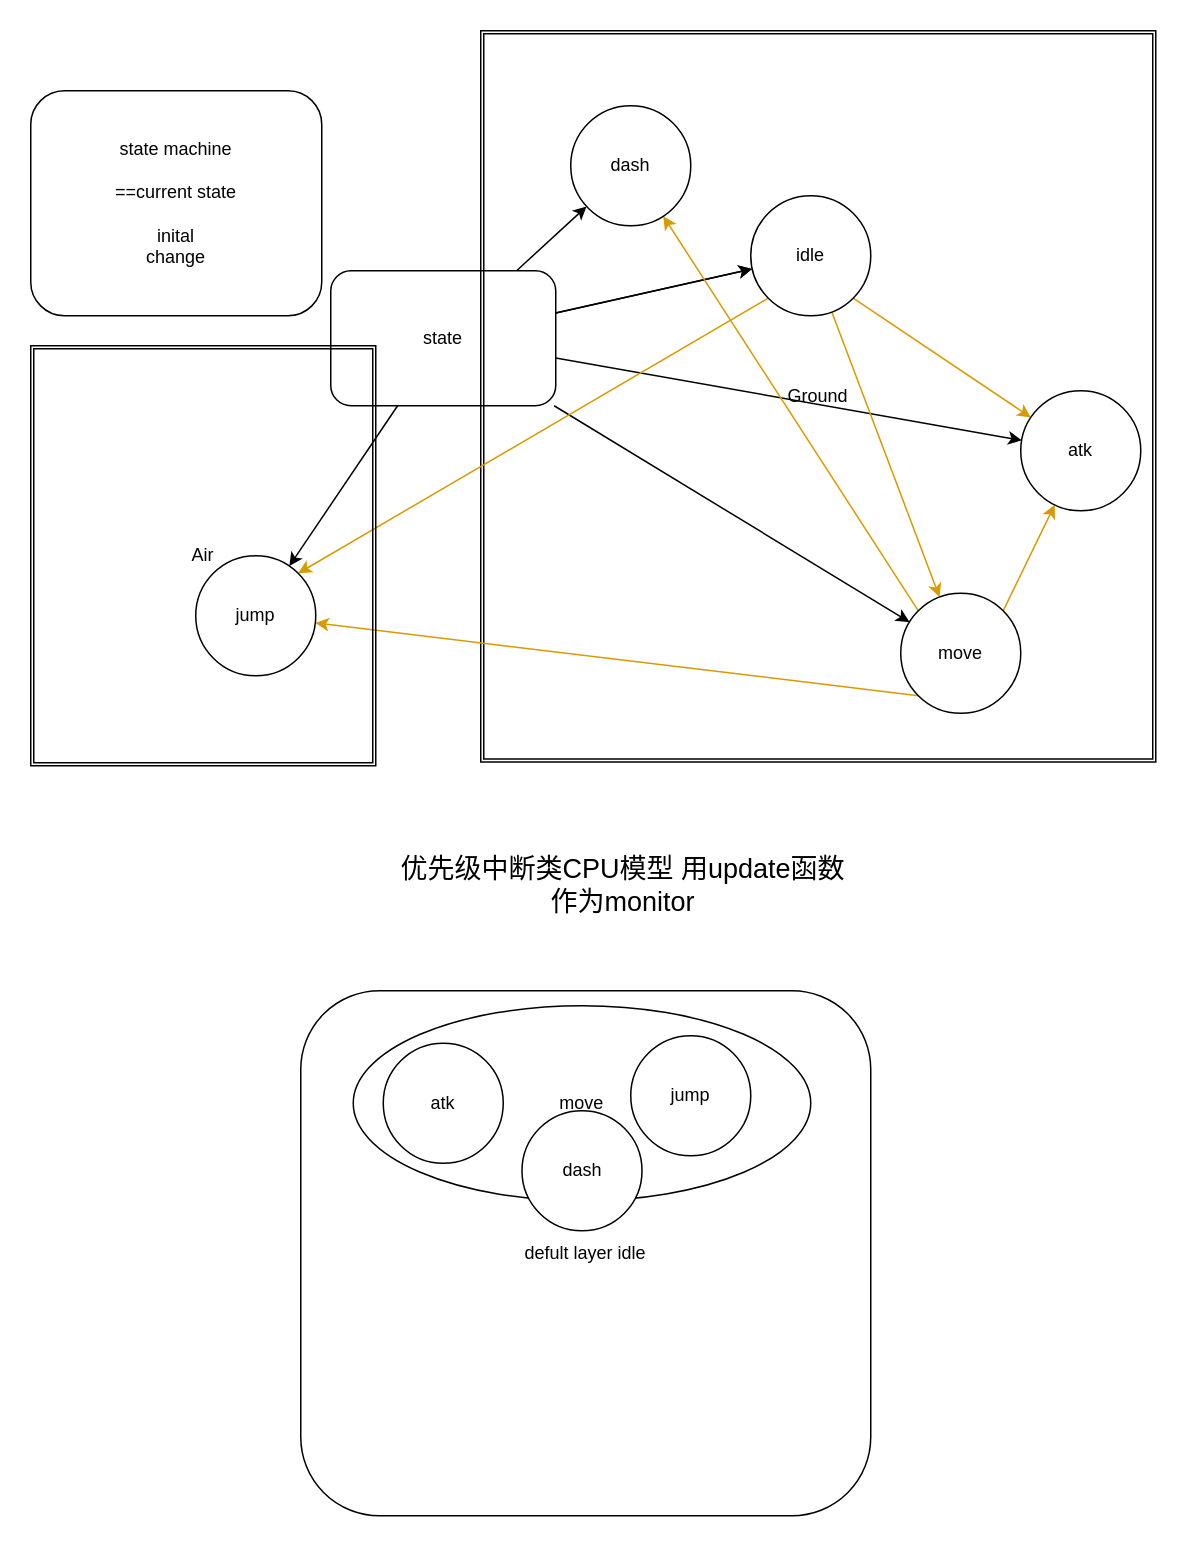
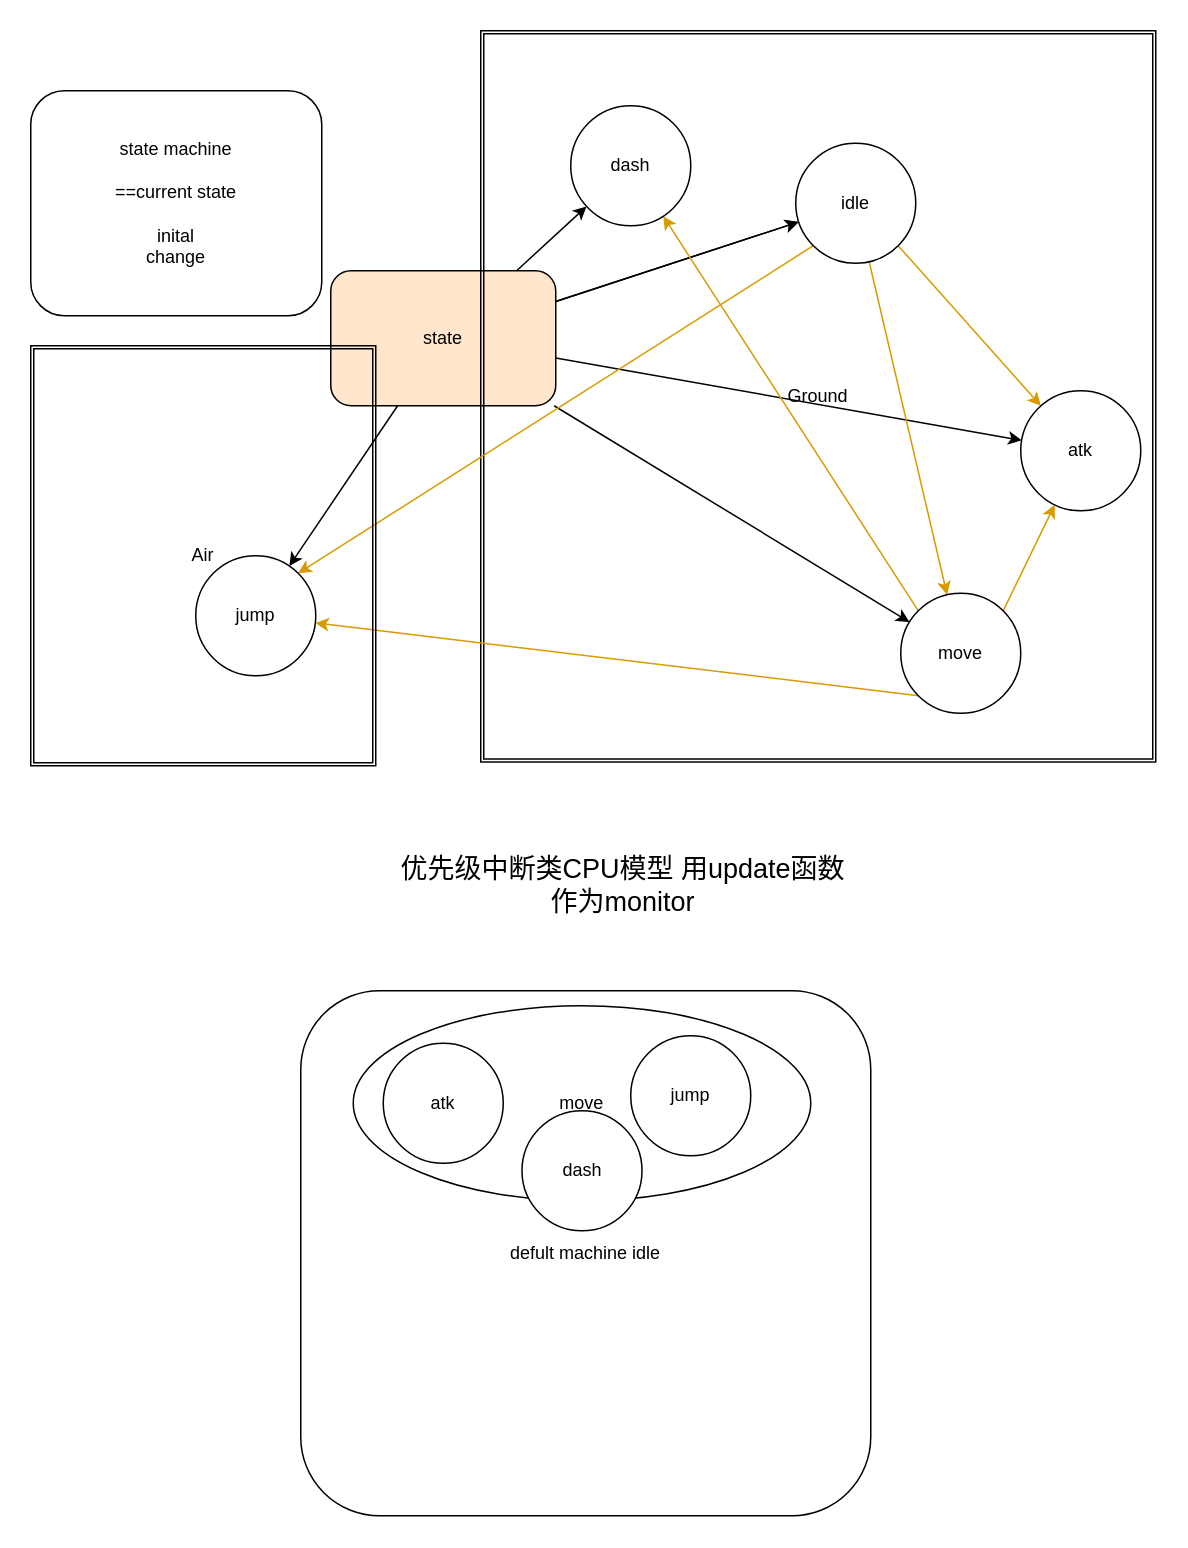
node "idle": moved (811, 256) -> (856, 203)
node "state": fillcolor #ffffff -> #ffe6cc
node "defult layer idle": label "defult layer idle" -> "defult machine idle"
